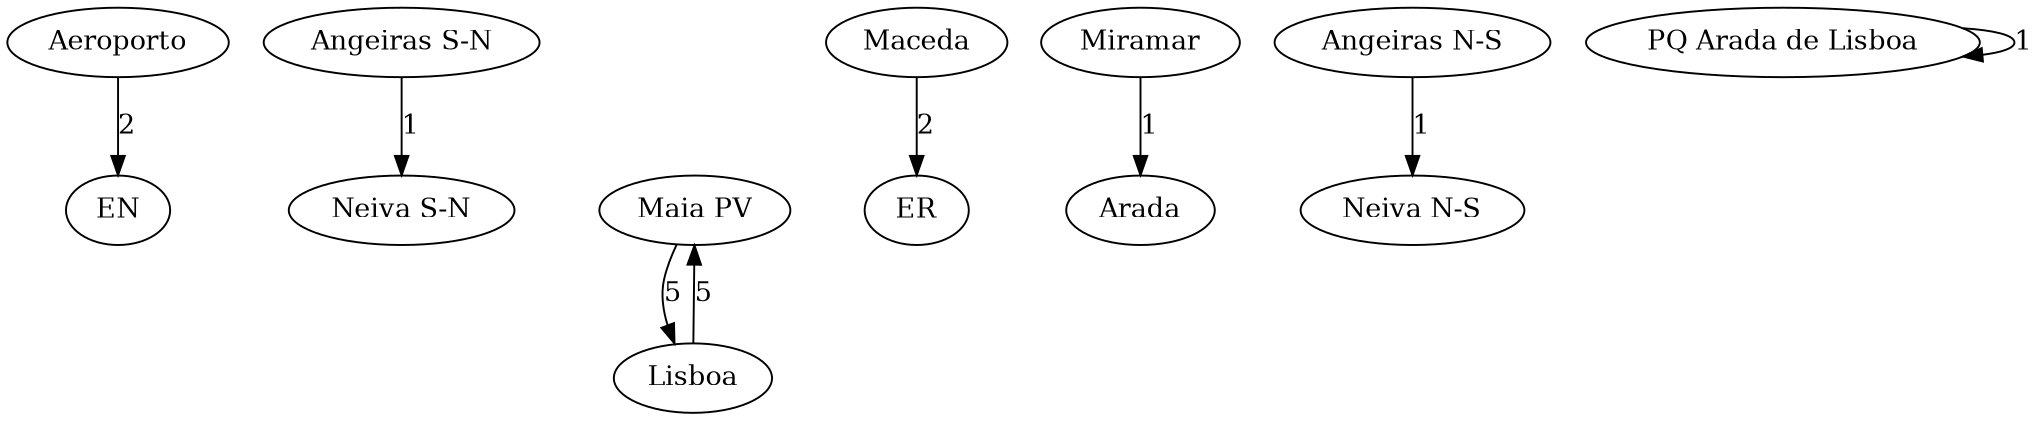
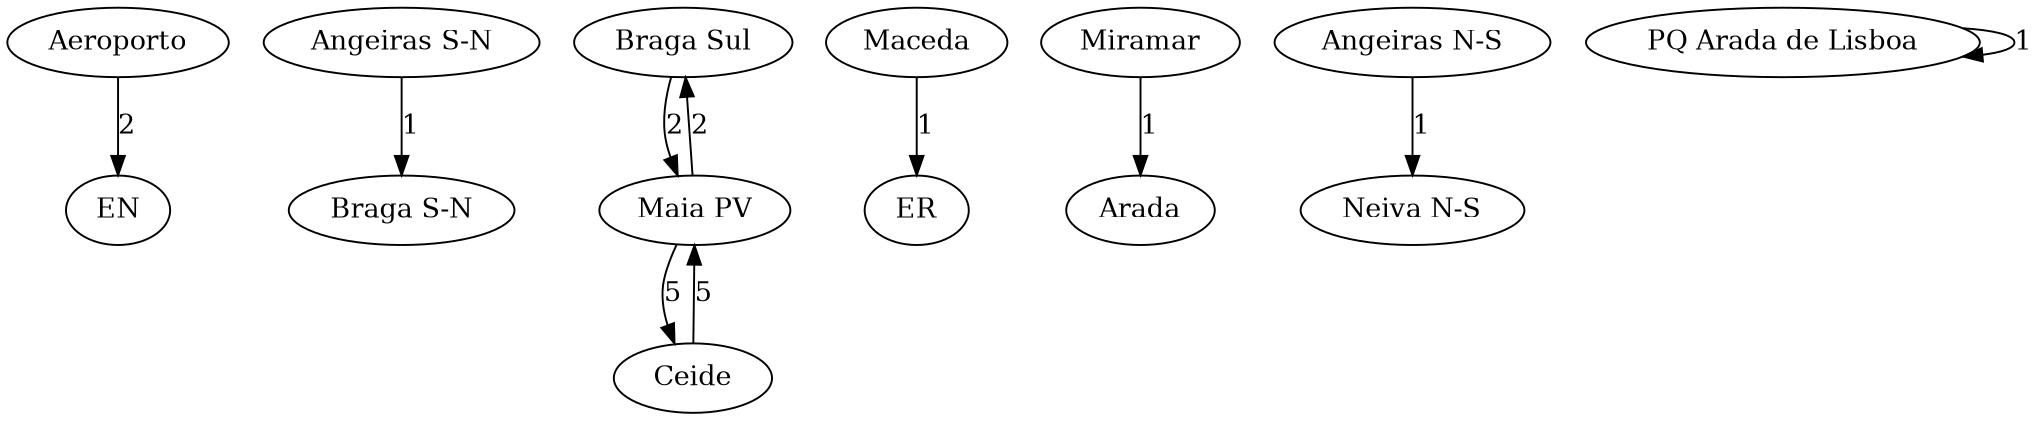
node "Braga Sul": added
edge "Maceda" -> "ER": label "2" -> "1"
node "Neiva S-N": label "Neiva S-N" -> "Braga S-N"
node "Lisboa": label "Lisboa" -> "Ceide"
